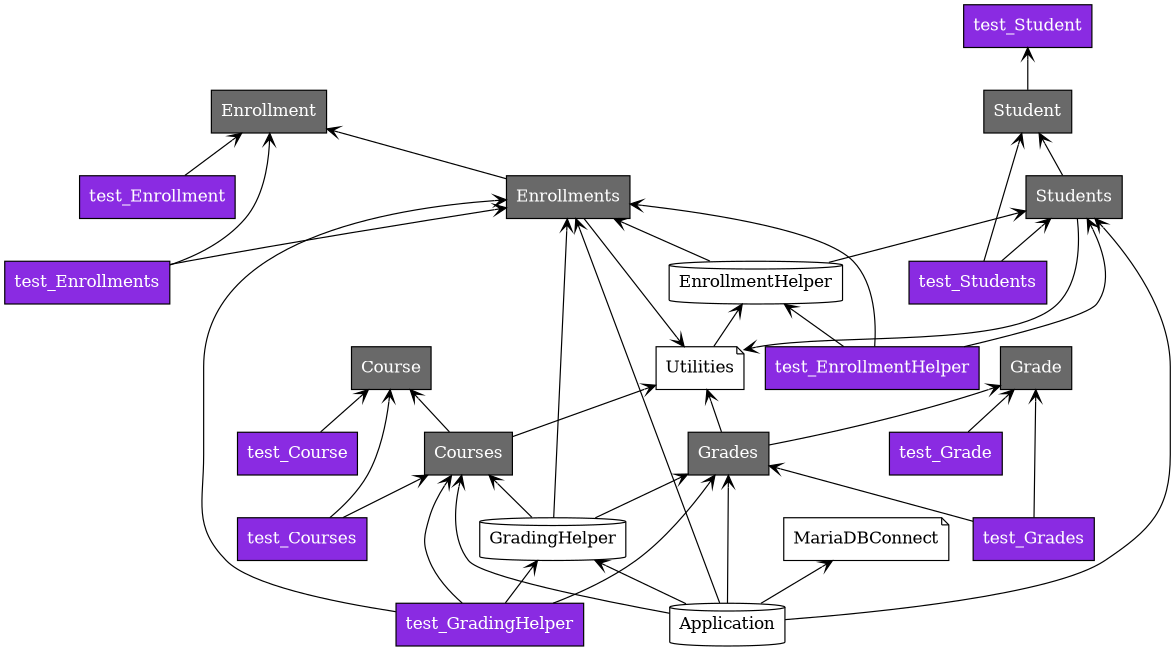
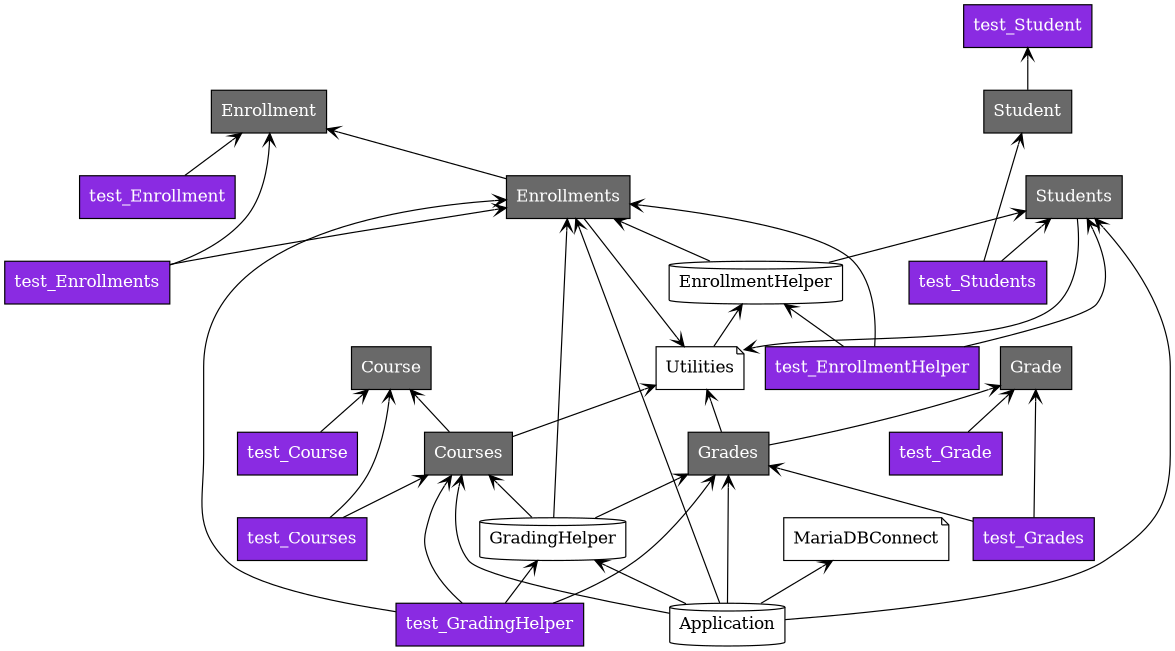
edge "Students" -> "Student": removed
